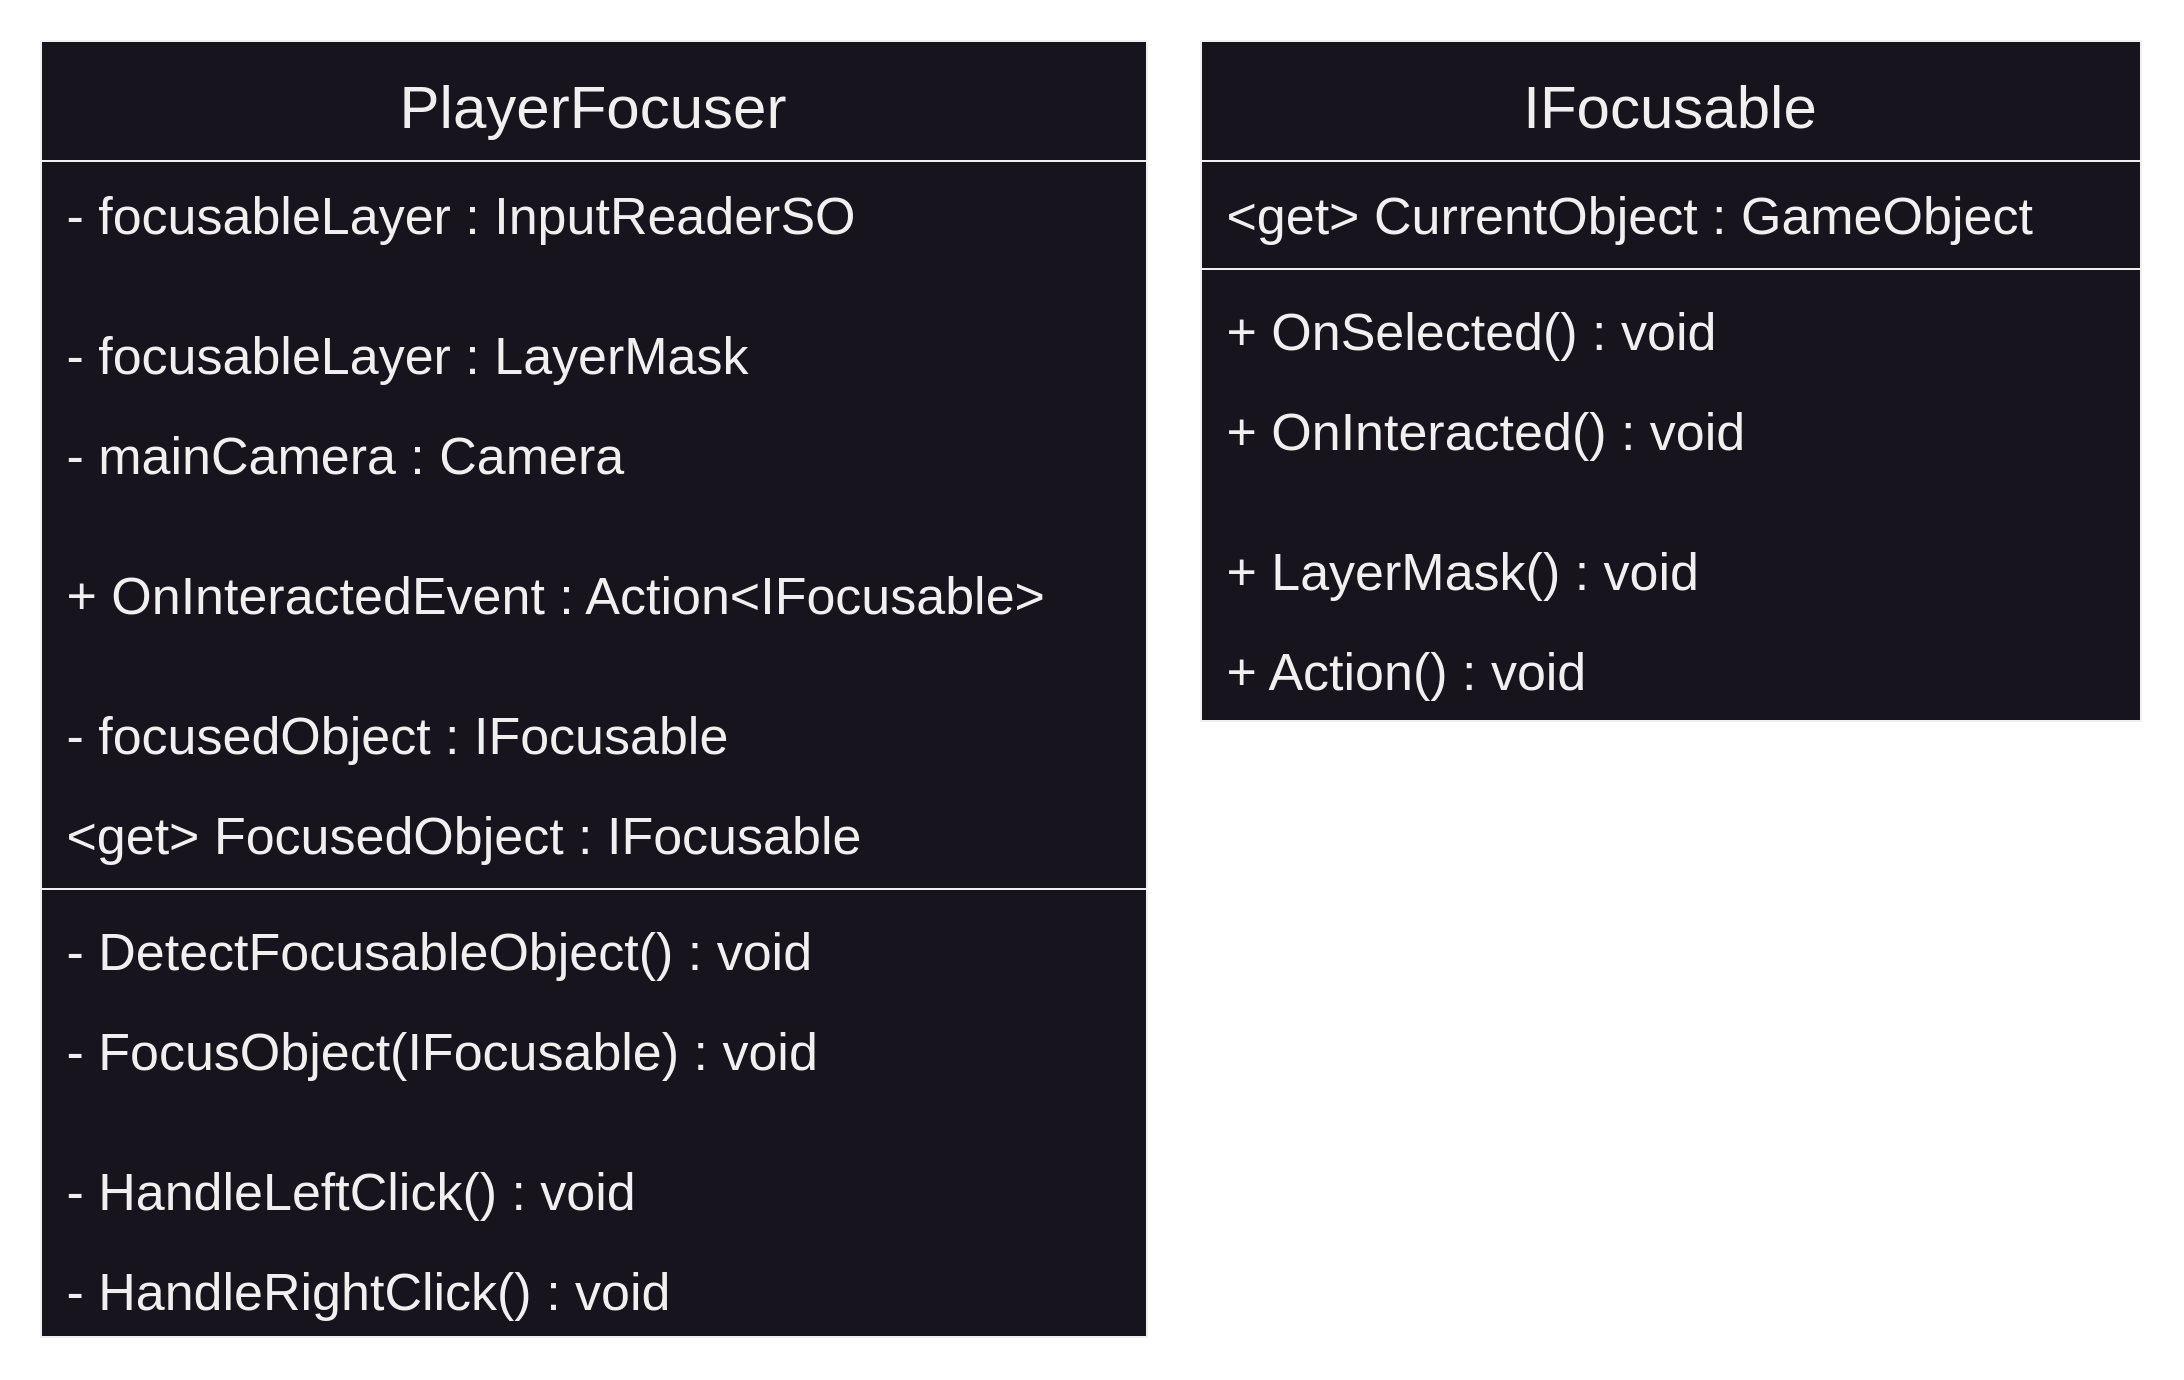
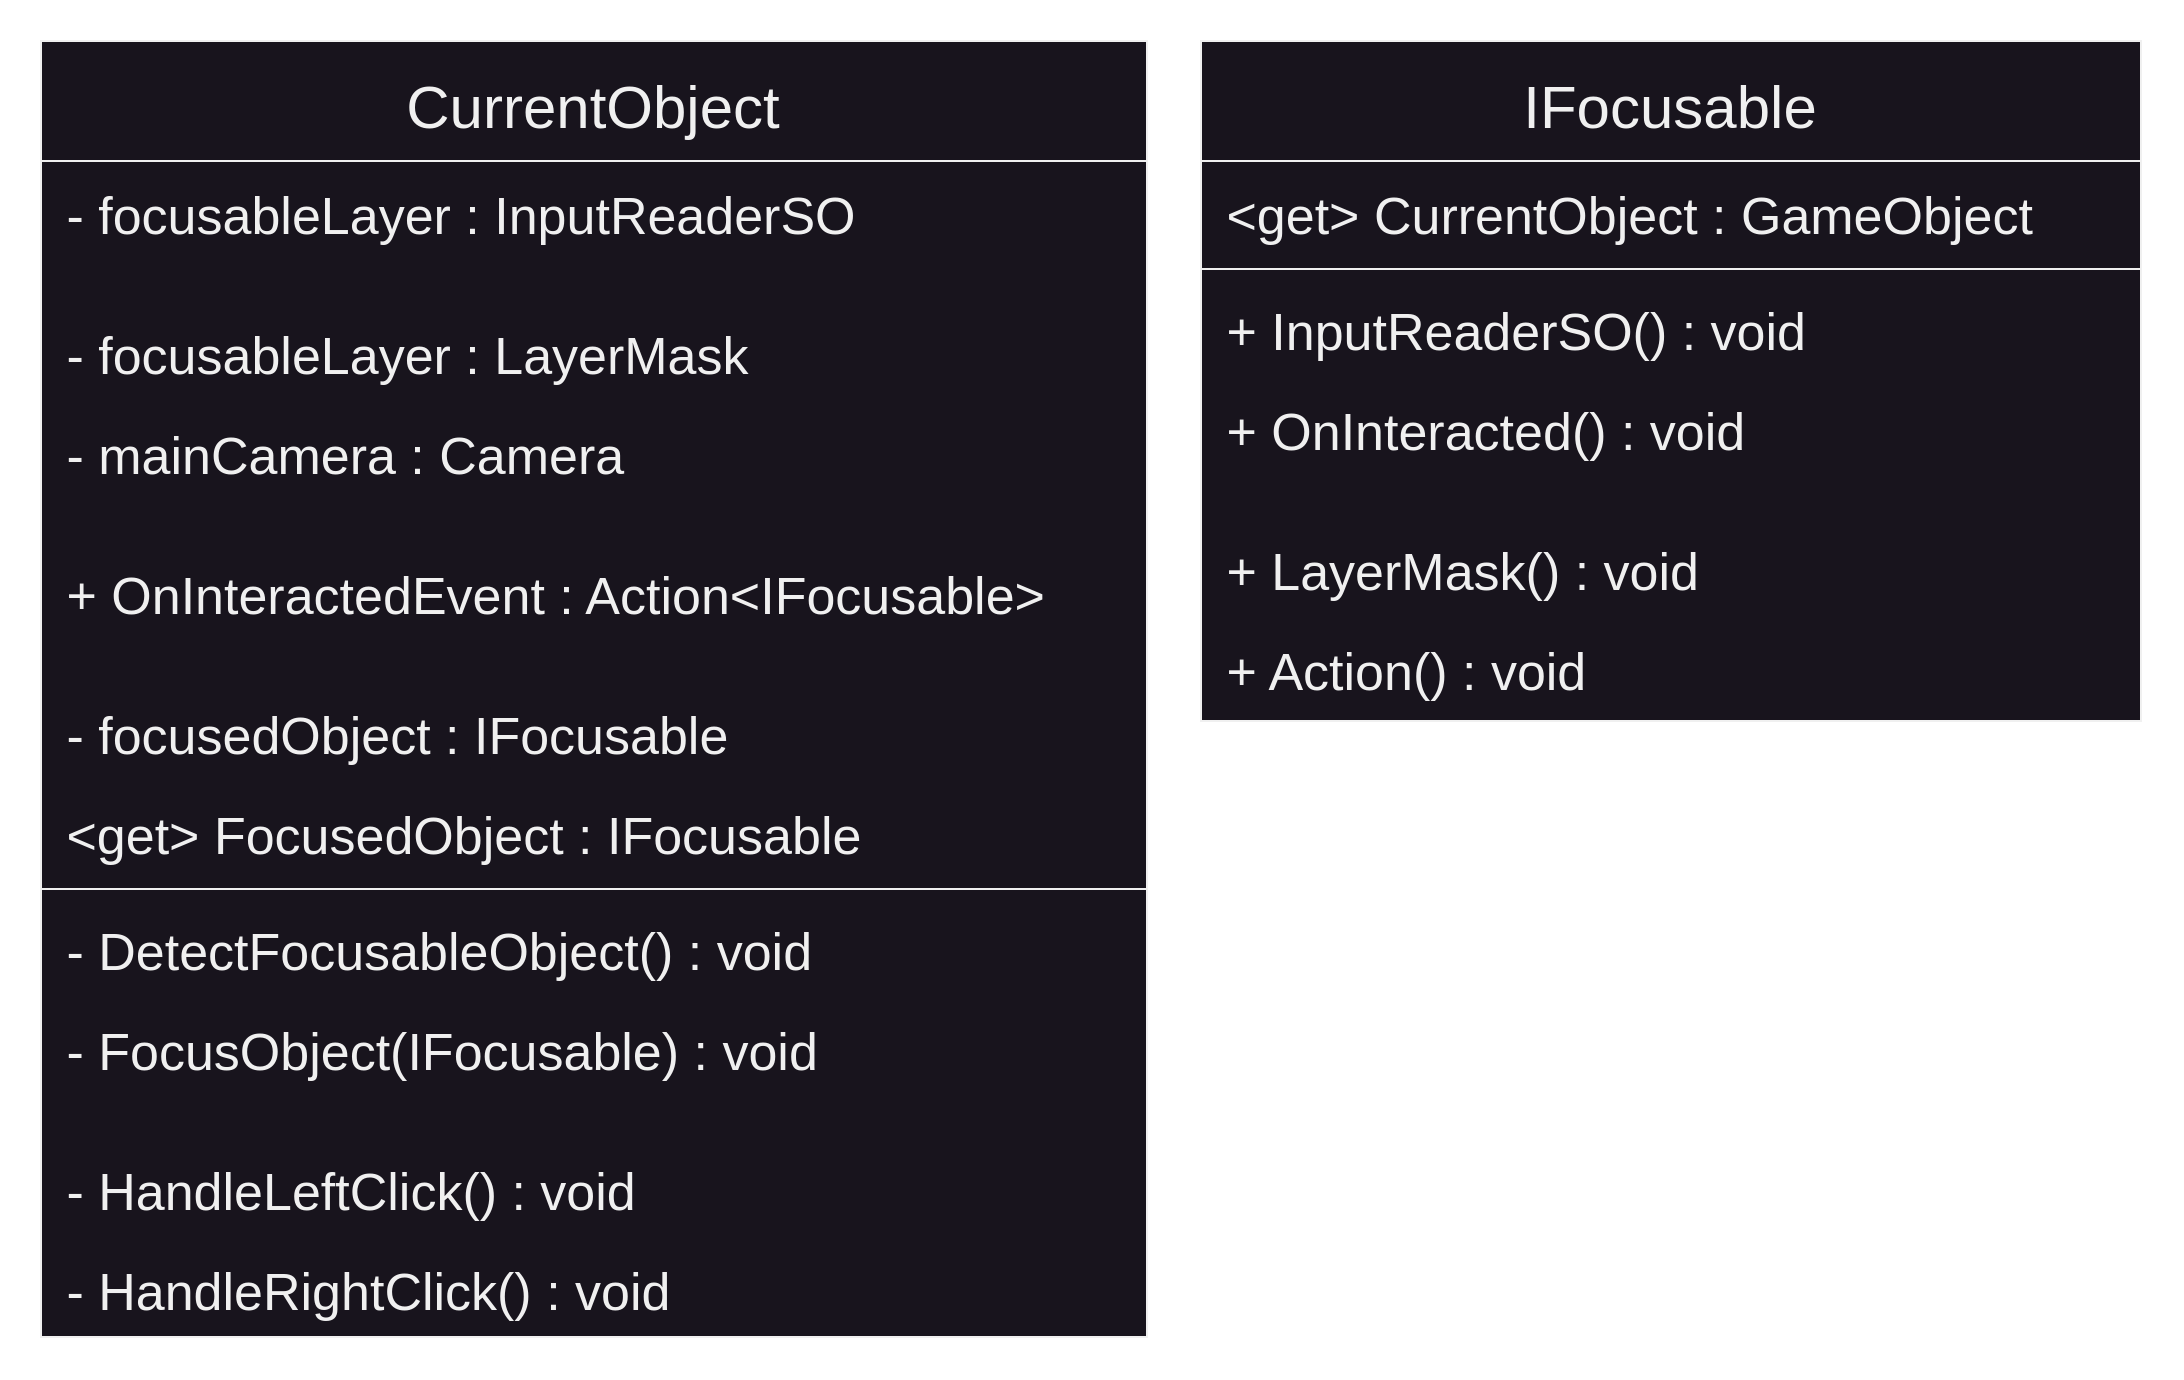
node "PlayerFocuser": label "PlayerFocuser" -> "CurrentObject"
node "+ OnSelected() : void": label "+ OnSelected() : void" -> "+ InputReaderSO() : void"
